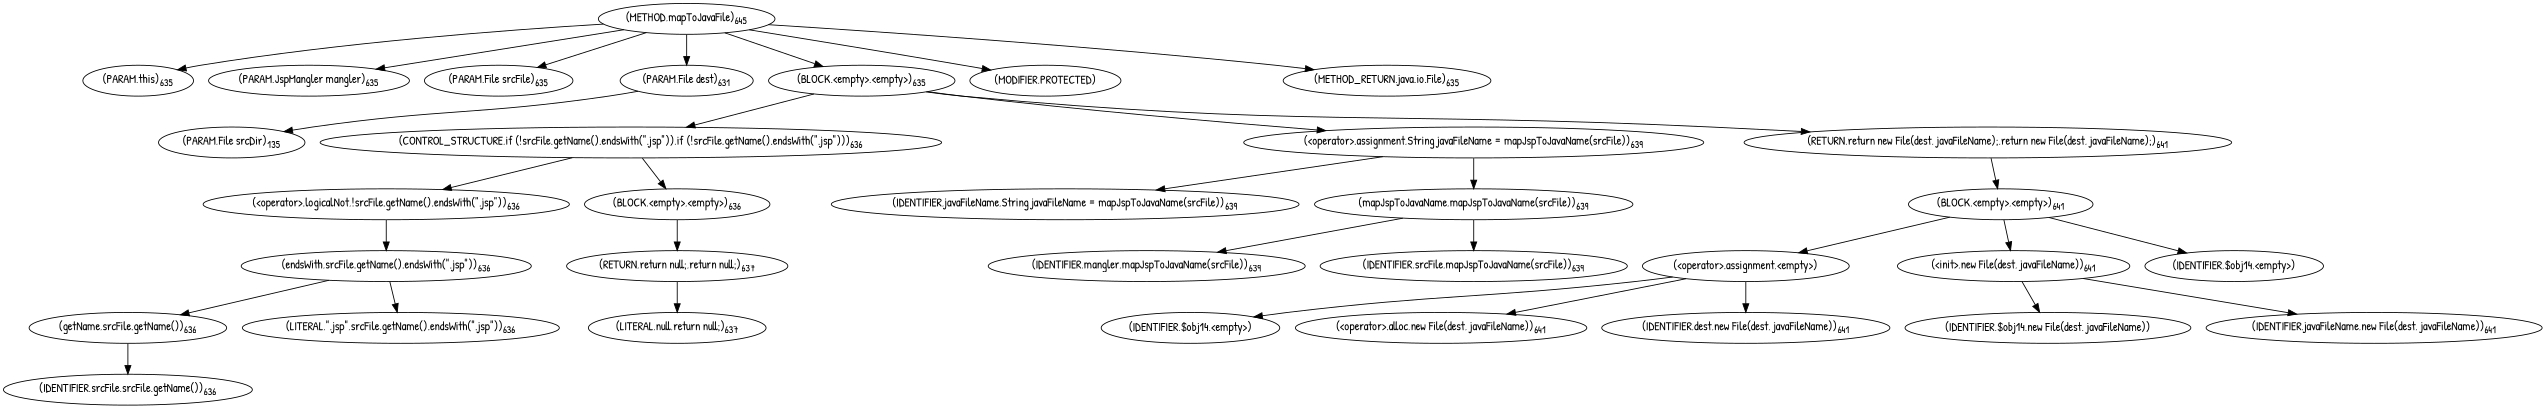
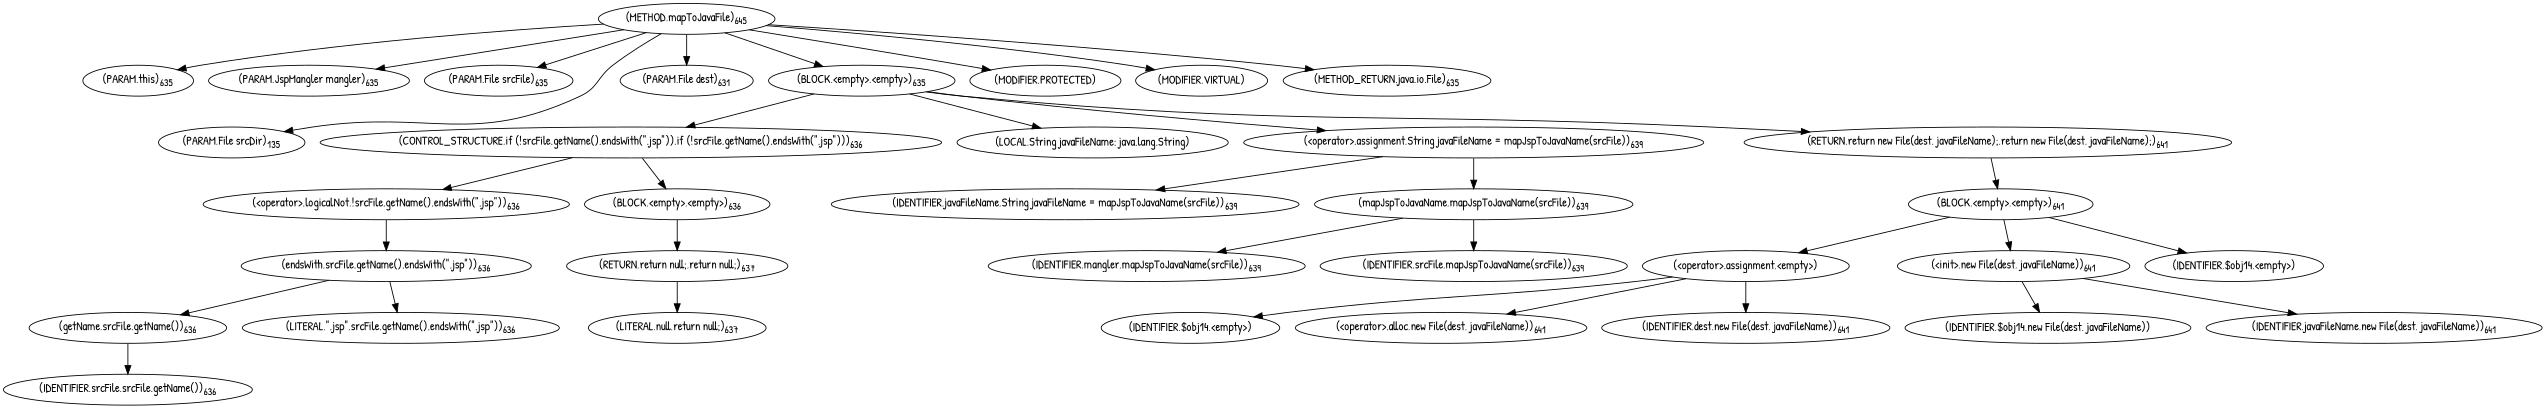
node "(MODIFIER,VIRTUAL)": added
edge "(PARAM,File dest)" -> "(PARAM,File srcDir)": now "(METHOD,mapToJavaFile)" -> "(PARAM,File srcDir)"
node "(LOCAL,String javaFileName: java.lang.String)": added
